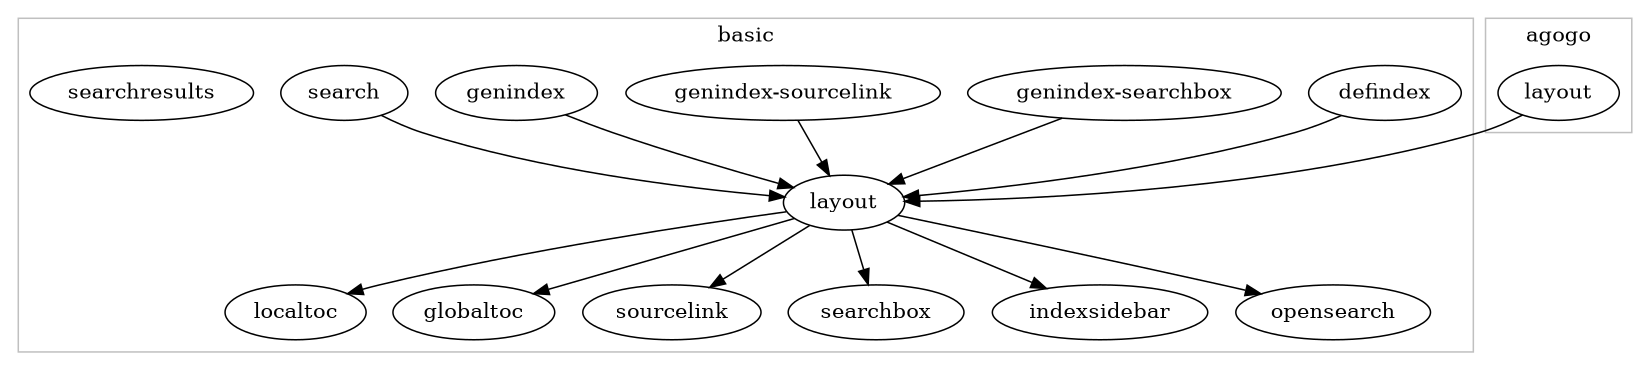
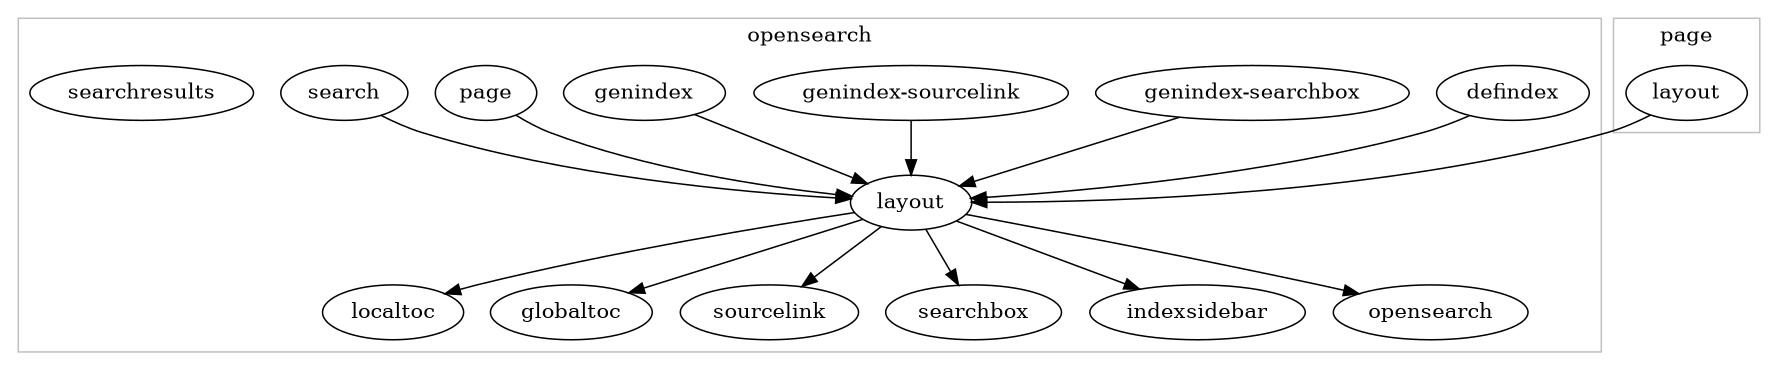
cluster "basic": label "basic" -> "opensearch"
cluster "agogo": label "agogo" -> "page"
node "page": added
